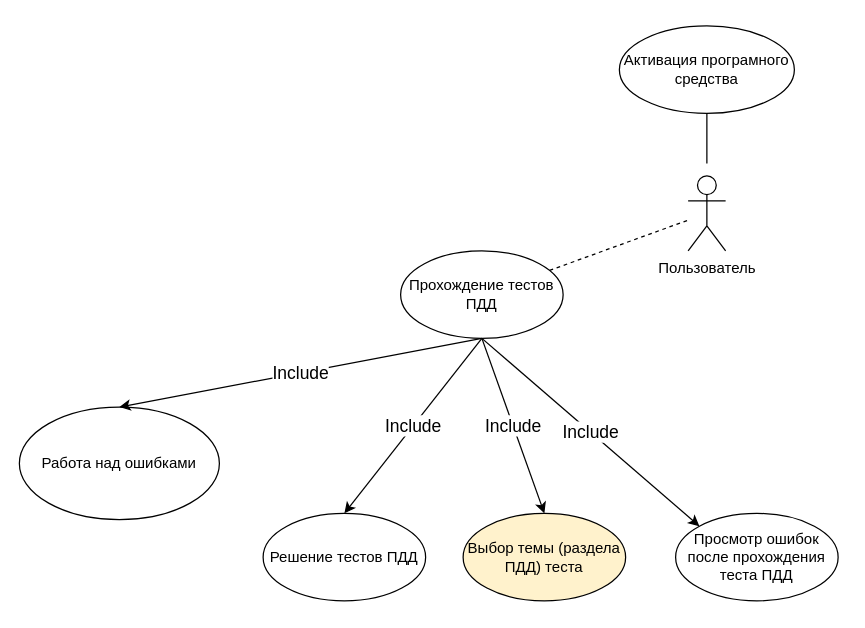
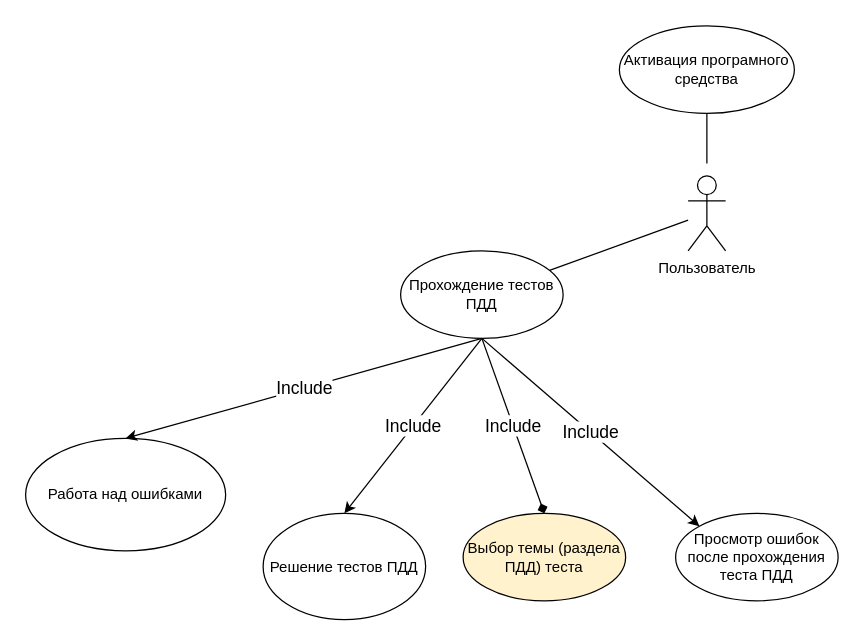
edge "Пользователь" -- "Прохождение тестов ПДД": style dashed -> solid
node "Работа над ошибками": moved (119, 463) -> (126, 494)
edge "Прохождение тестов ПДД" -> "Выбор темы (раздела ПДД) теста": arrowhead classic -> diamond
node "Решение тестов ПДД": size 163x88 -> 163x106
